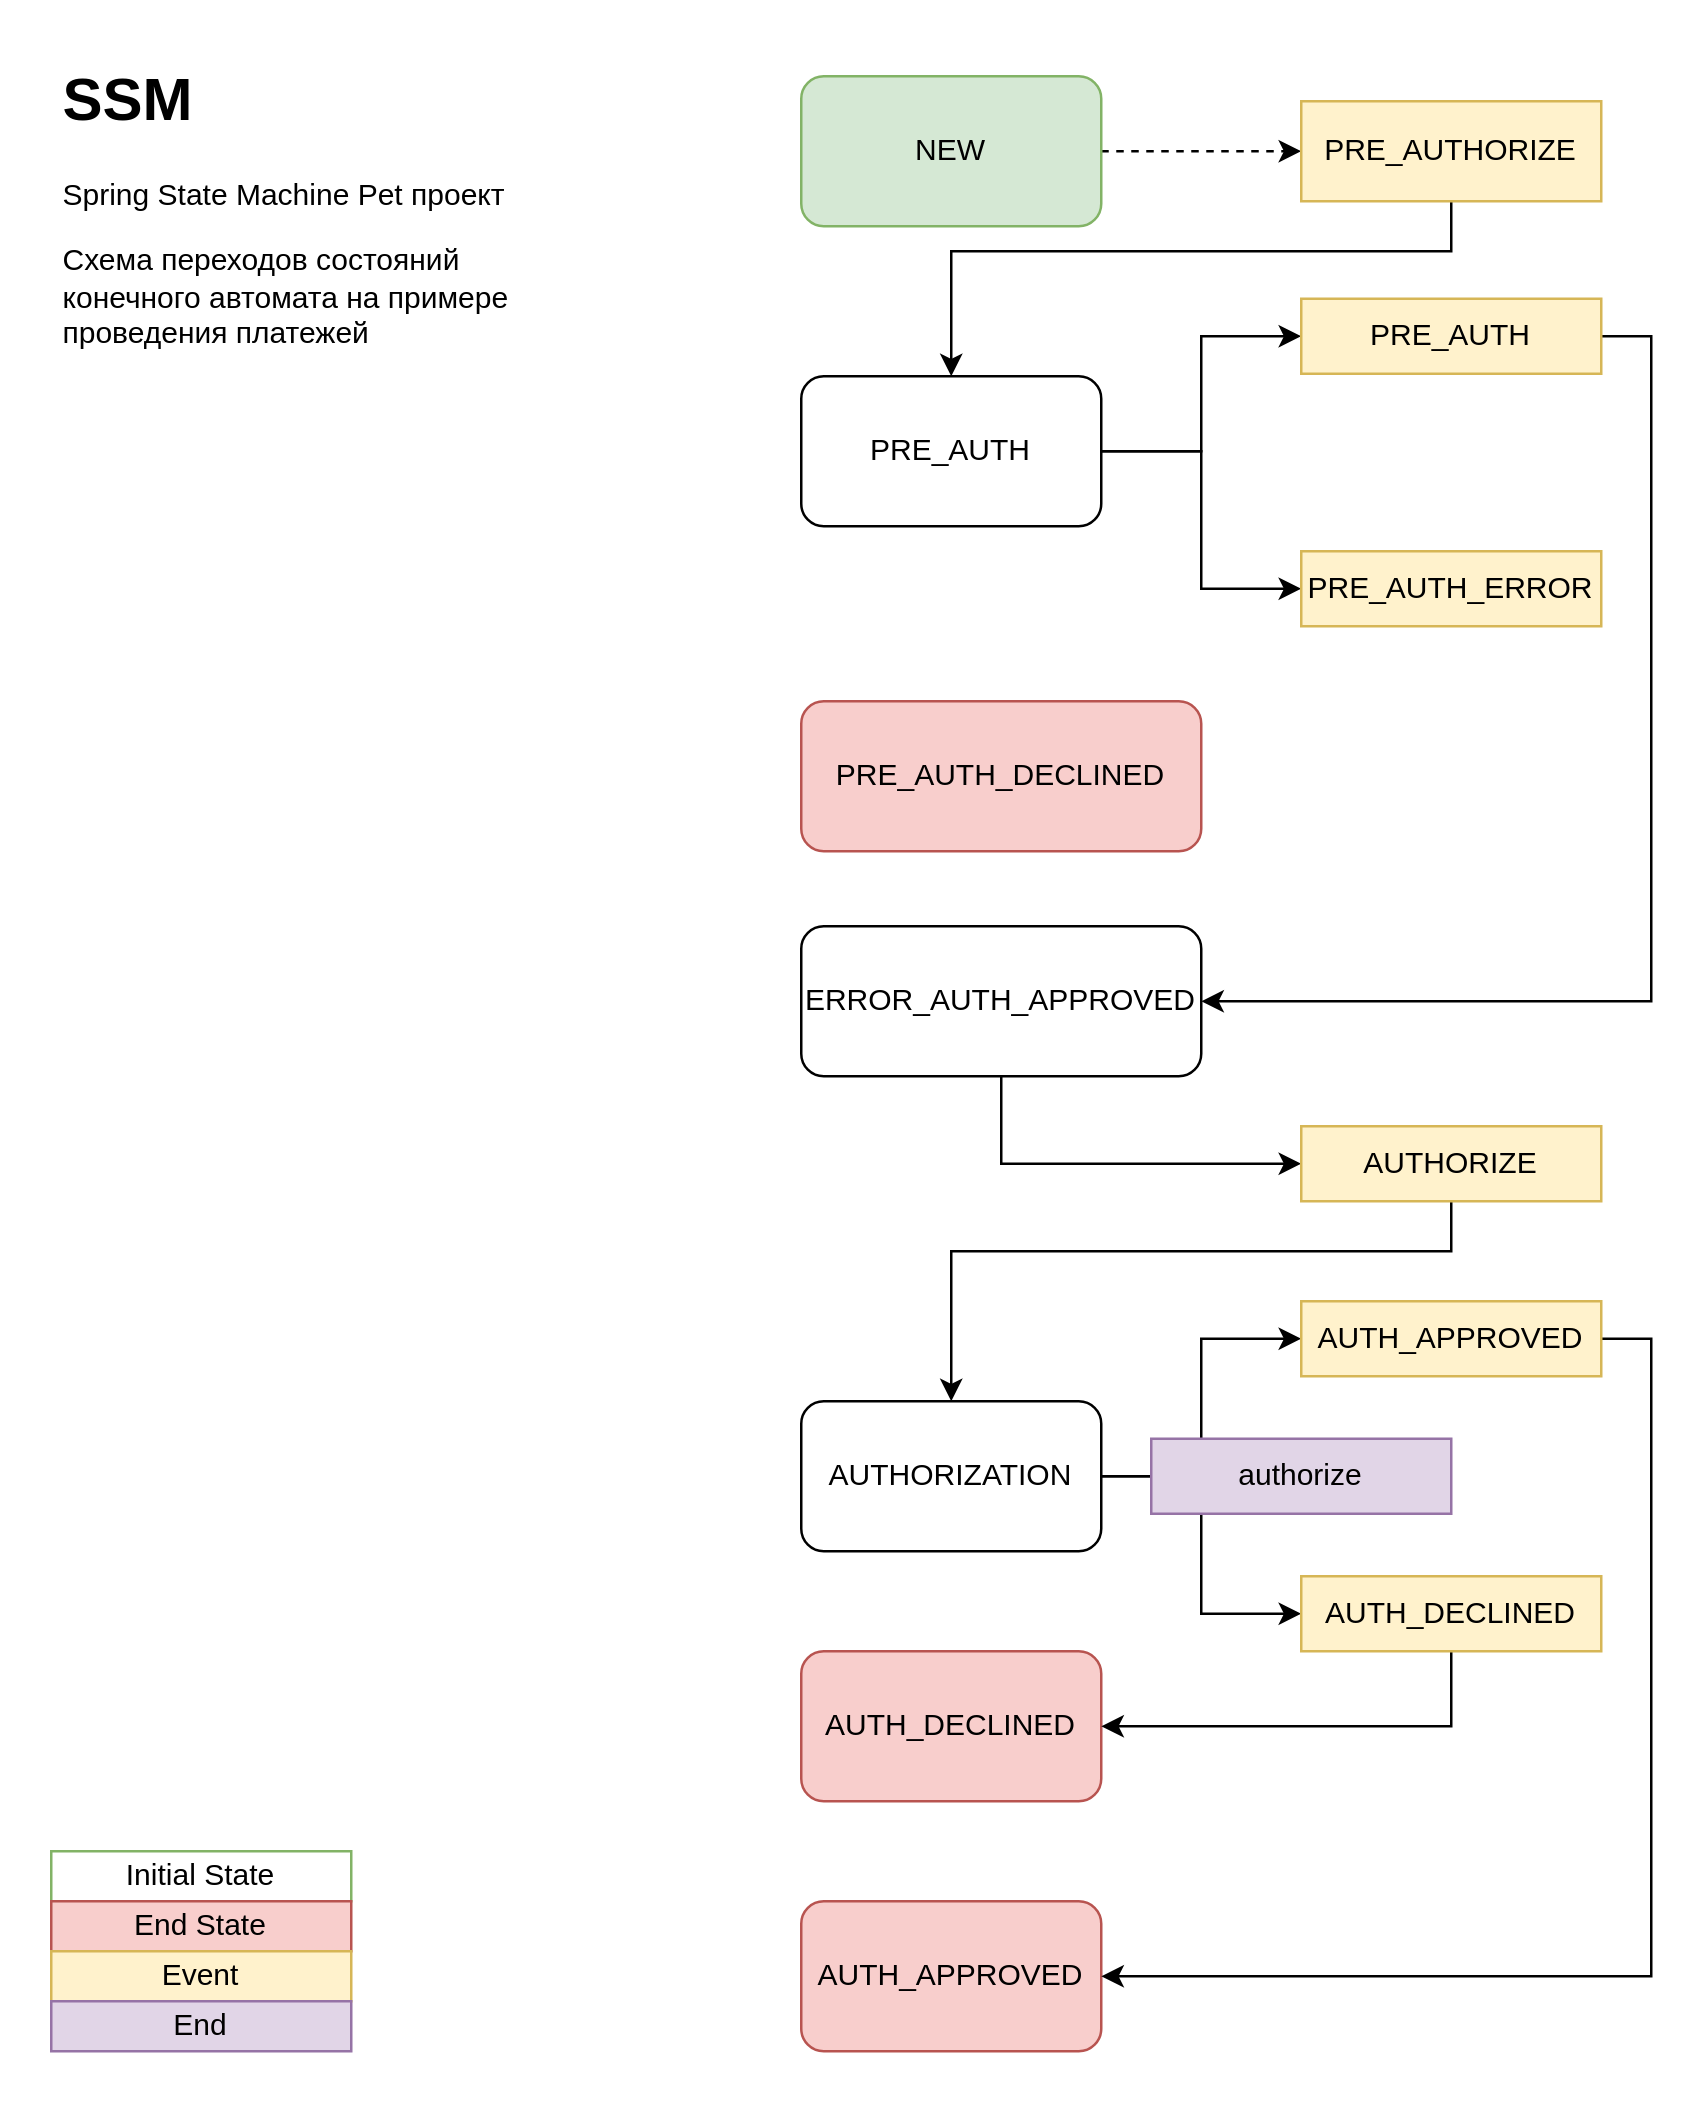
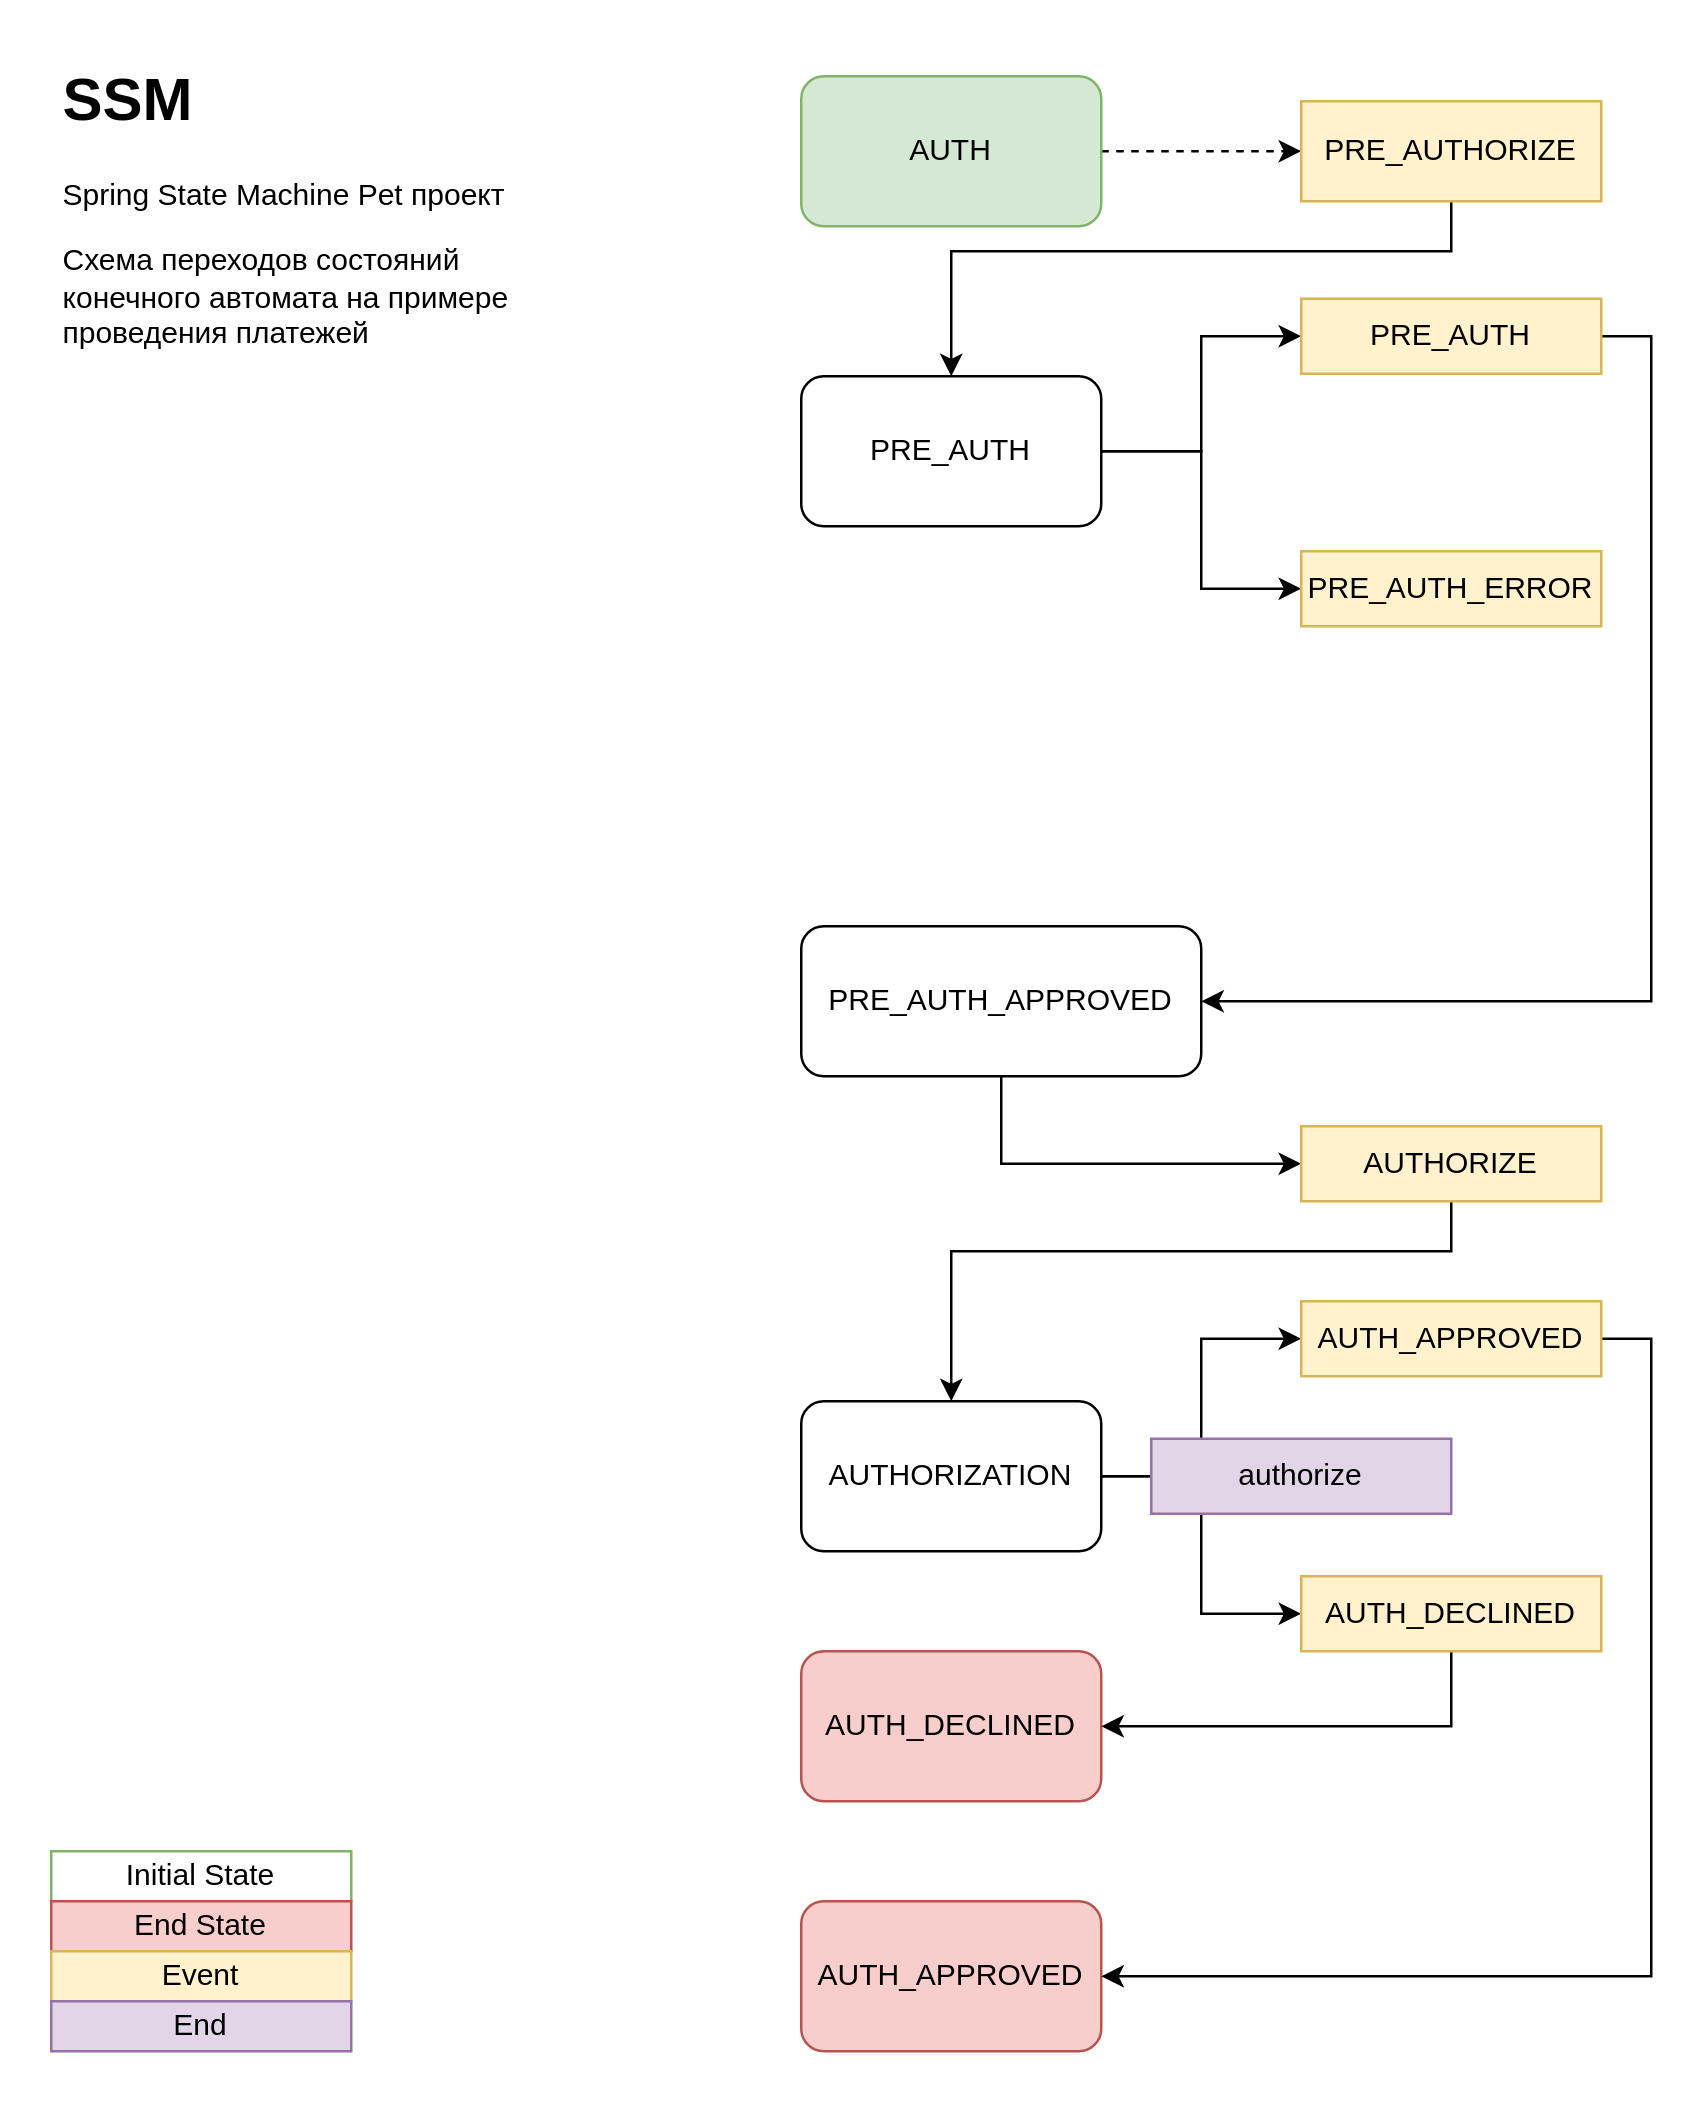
node "NEW": label "NEW" -> "AUTH"
node "PRE_AUTH_DECLINED": removed
node "ERROR_AUTH_APPROVED": label "ERROR_AUTH_APPROVED" -> "PRE_AUTH_APPROVED"
